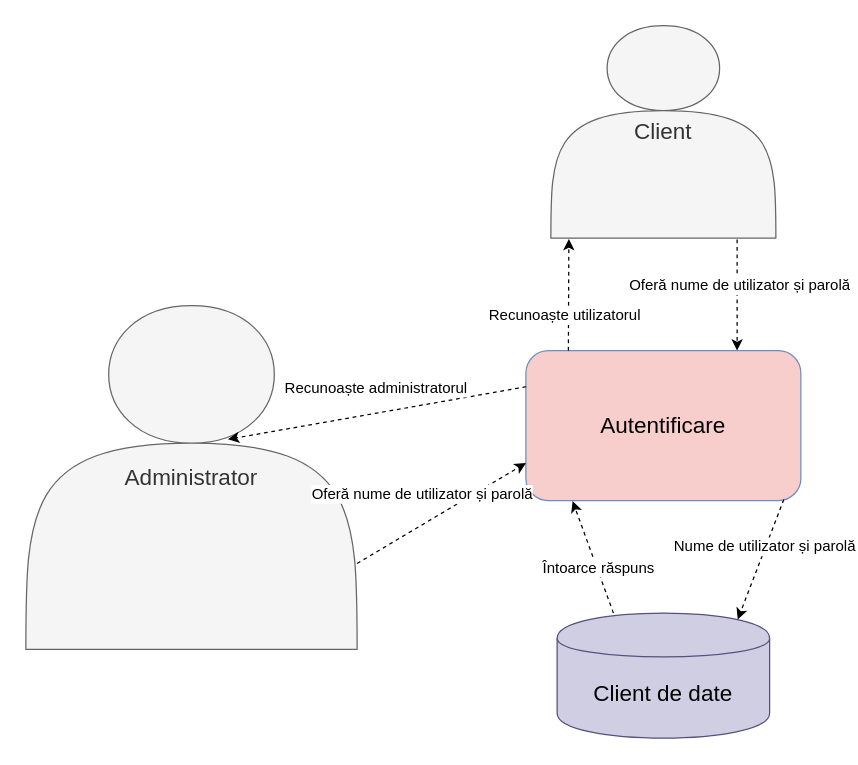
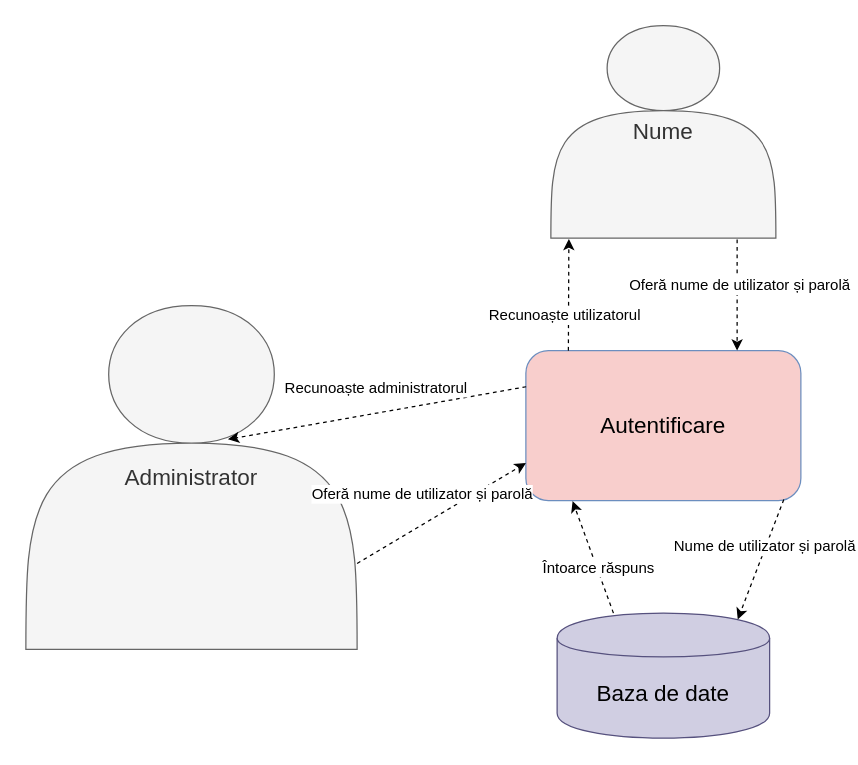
node "Client": label "Client" -> "Nume"
node "Client de date": label "Client de date" -> "Baza de date"
